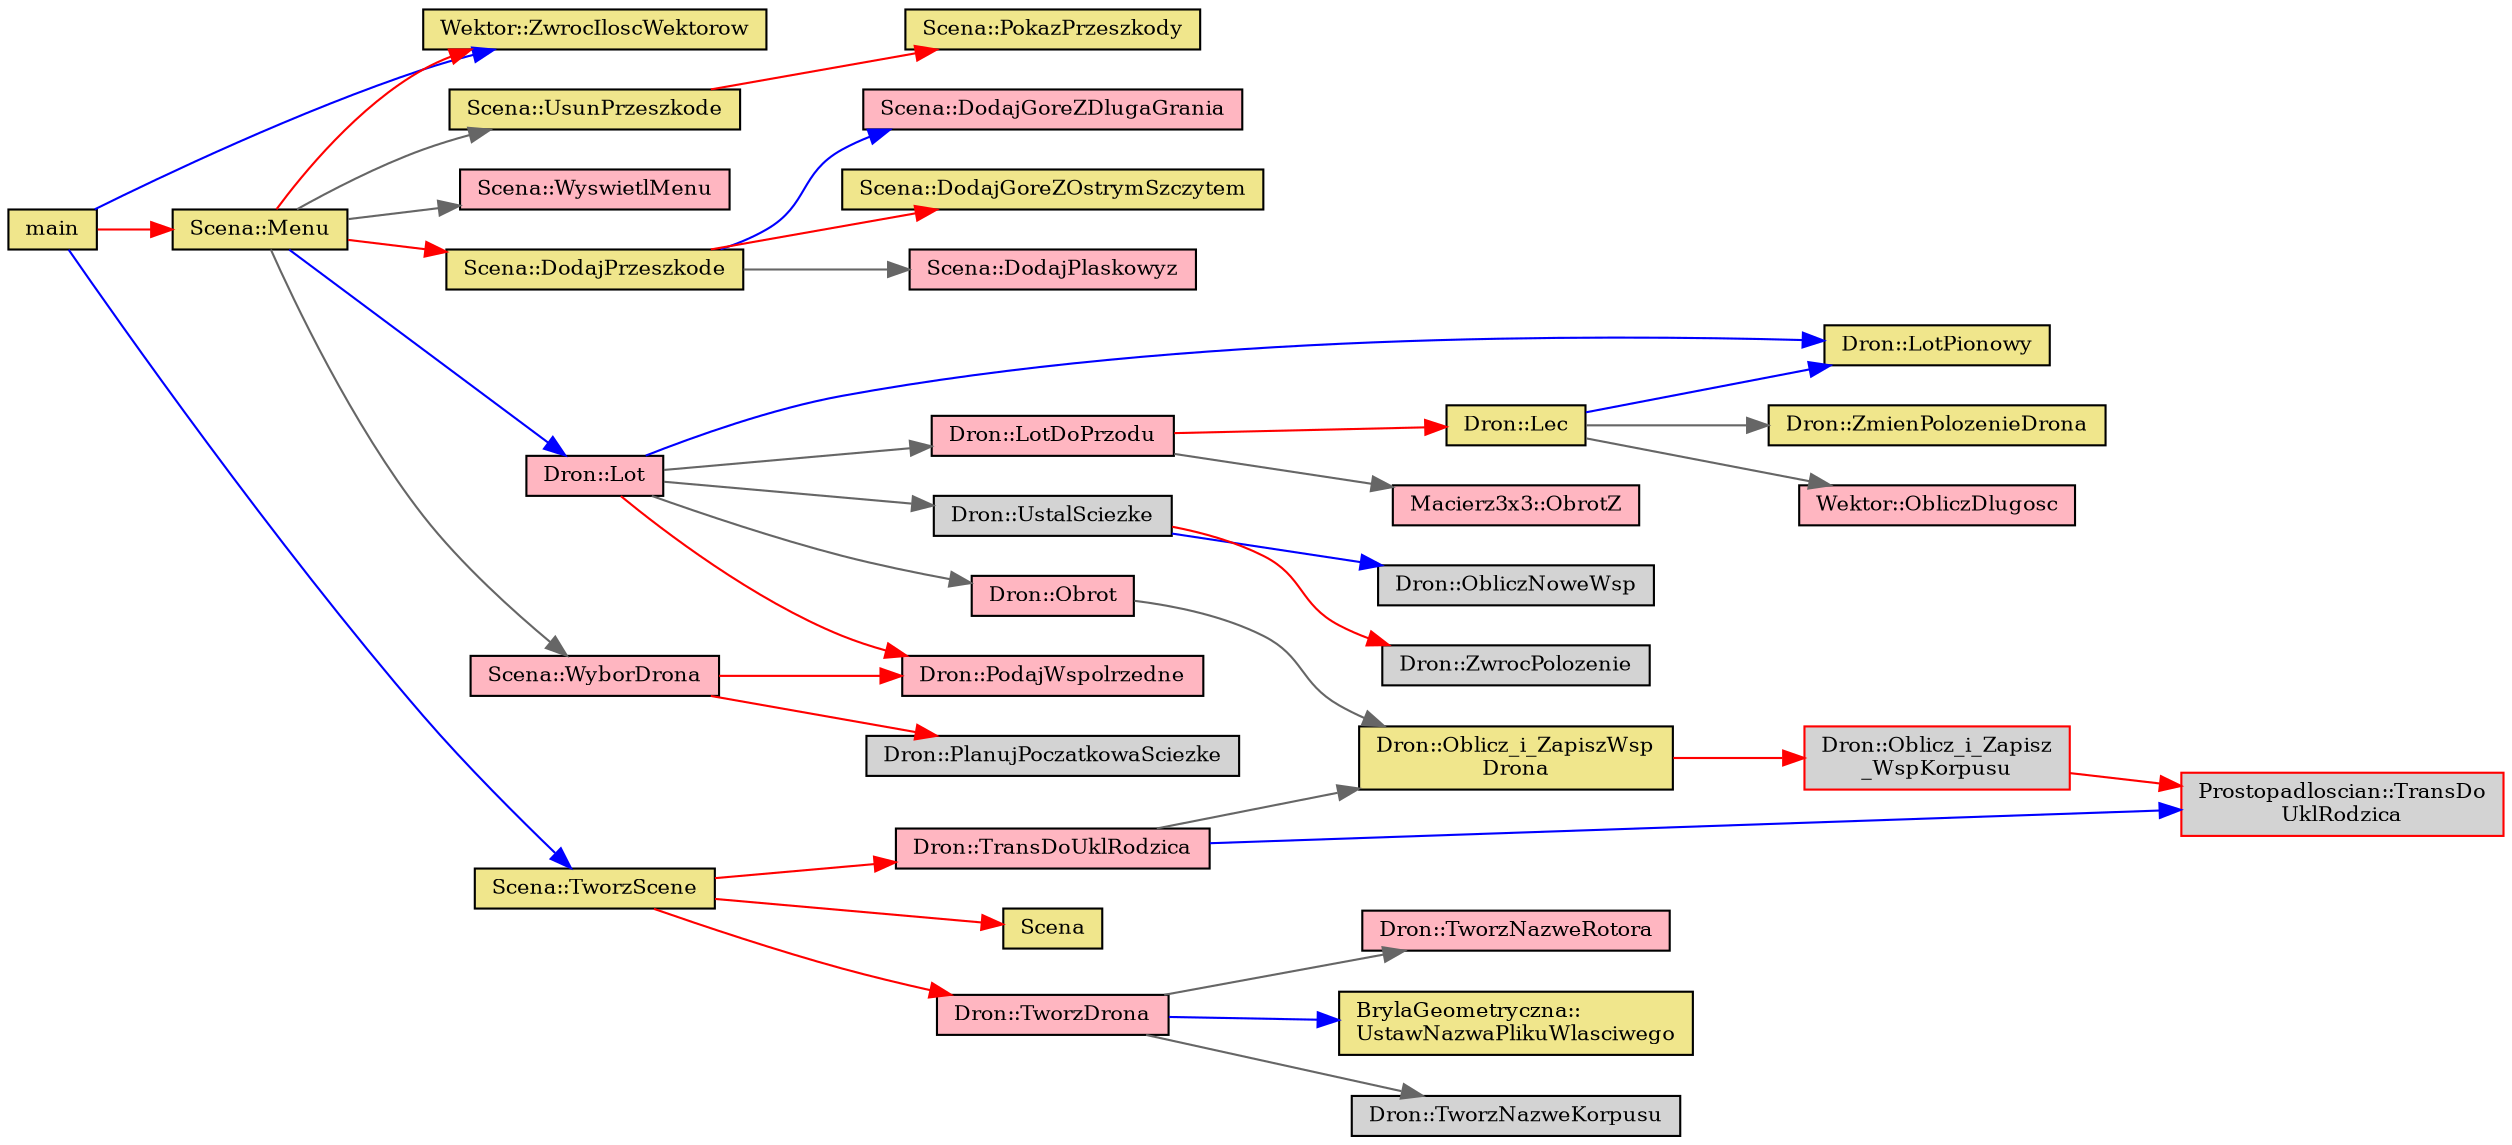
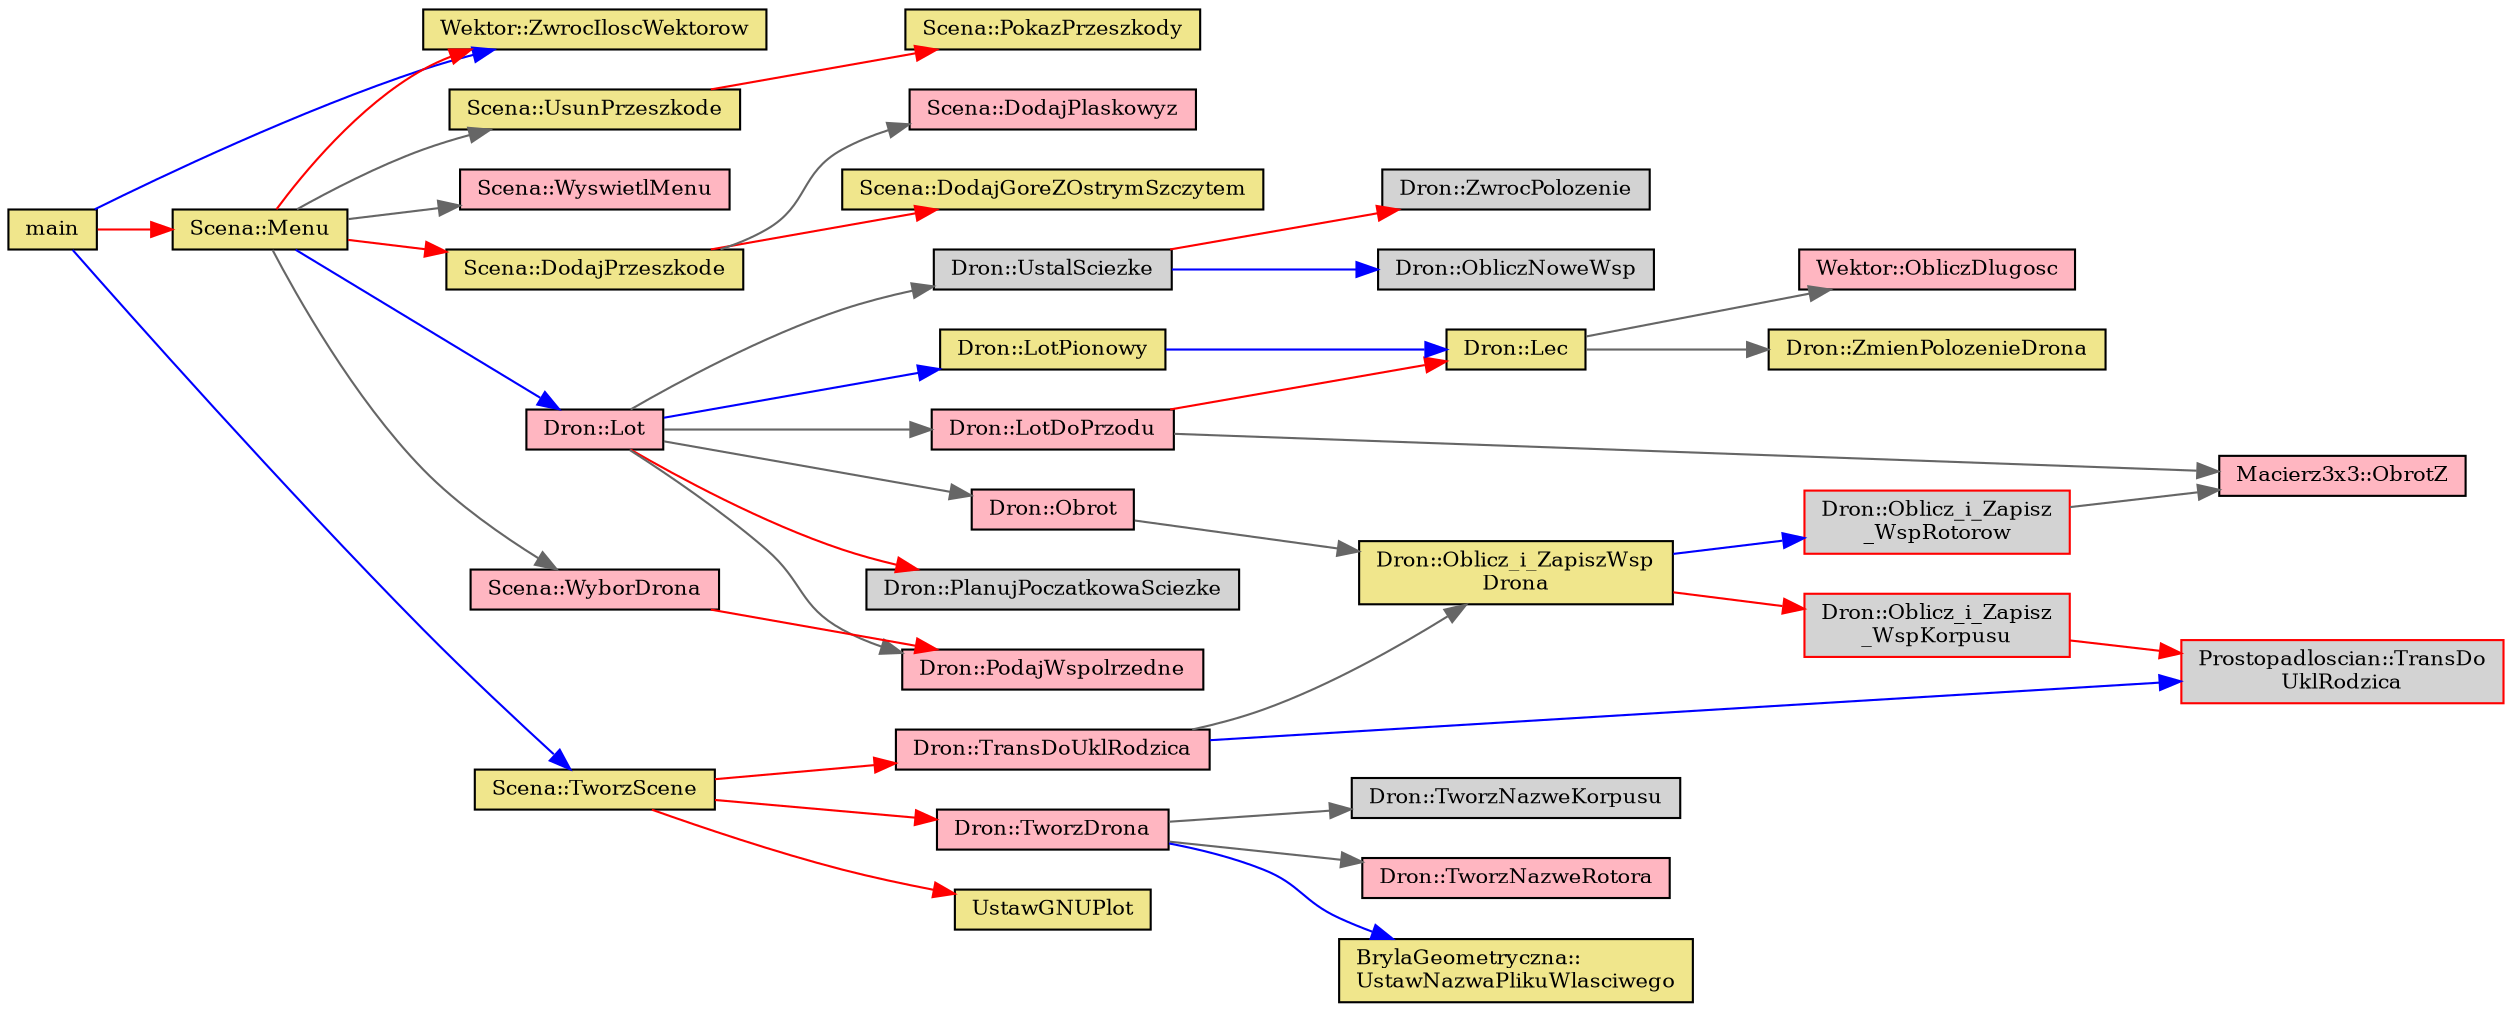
node "Scena::DodajGoreZDlugaGrania": removed
edge "Dron::Lec" -> "Dron::LotPionowy": reversed
node "Dron::Oblicz_i_Zapisz _WspRotorow": added
edge "Dron::Lot" -> "Dron::PodajWspolrzedne": color red -> gray40
edge "Scena::WyborDrona" -> "Dron::PlanujPoczatkowaSciezke": now "Dron::Lot" -> "Dron::PlanujPoczatkowaSciezke"
node "Scena": label "Scena" -> "UstawGNUPlot"
